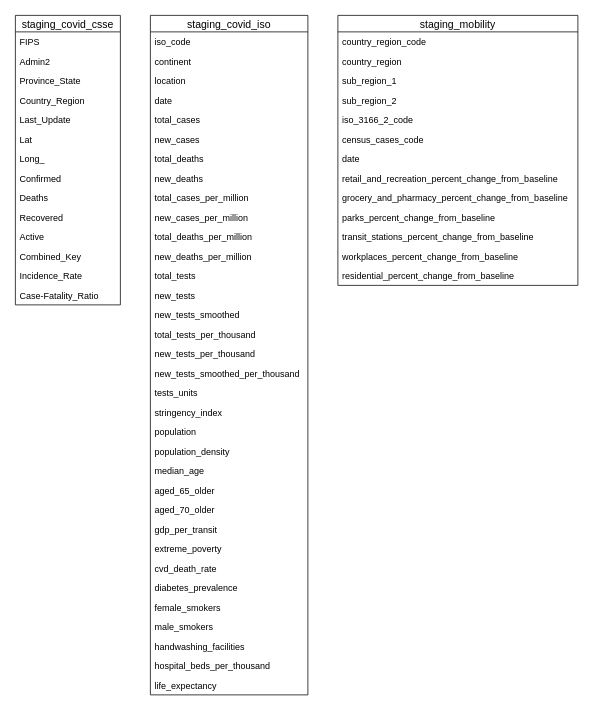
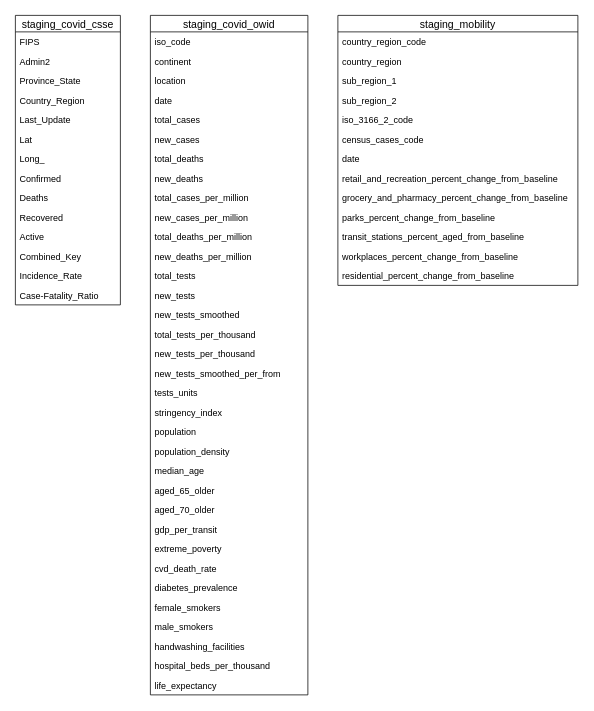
node "staging_covid_iso": label "staging_covid_iso" -> "staging_covid_owid"
node "transit_stations_percent_change_from_baseline": label "transit_stations_percent_change_from_baseline" -> "transit_stations_percent_aged_from_baseline"
node "new_tests_smoothed_per_thousand": label "new_tests_smoothed_per_thousand" -> "new_tests_smoothed_per_from"
